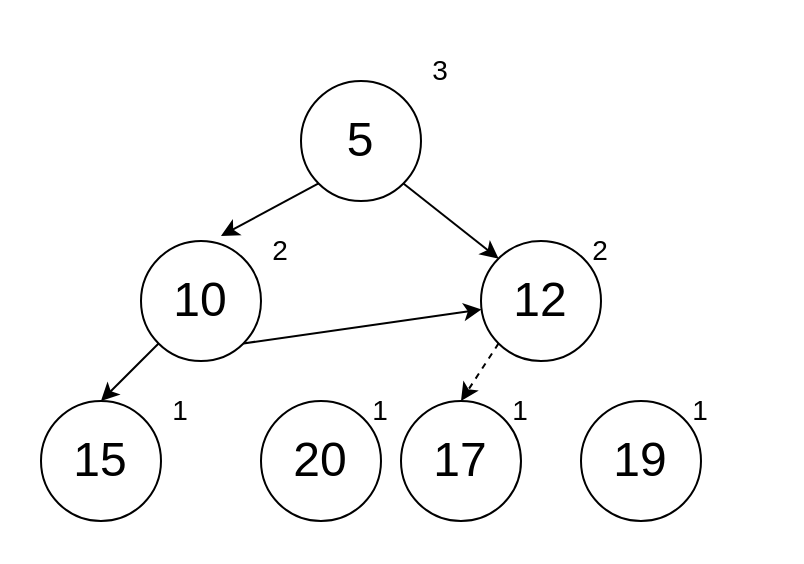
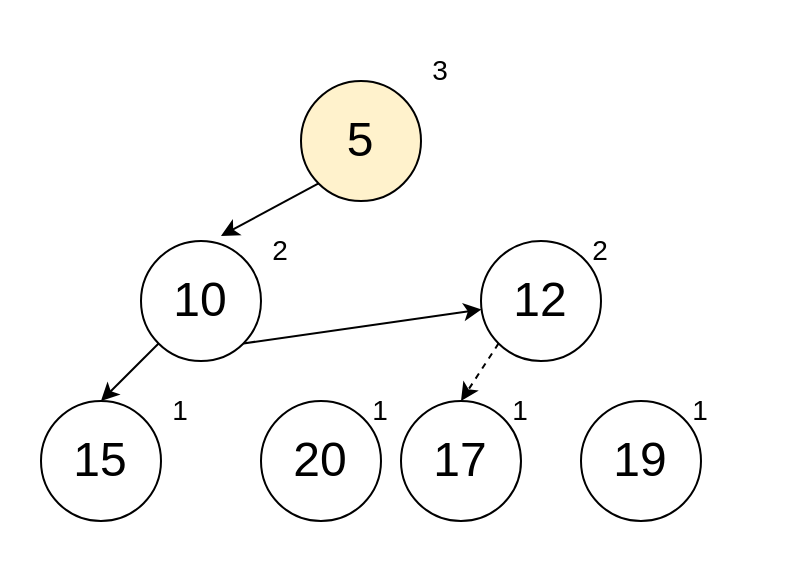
node "5": fillcolor #ffffff -> #fff2cc
edge "5" -> "12": removed
